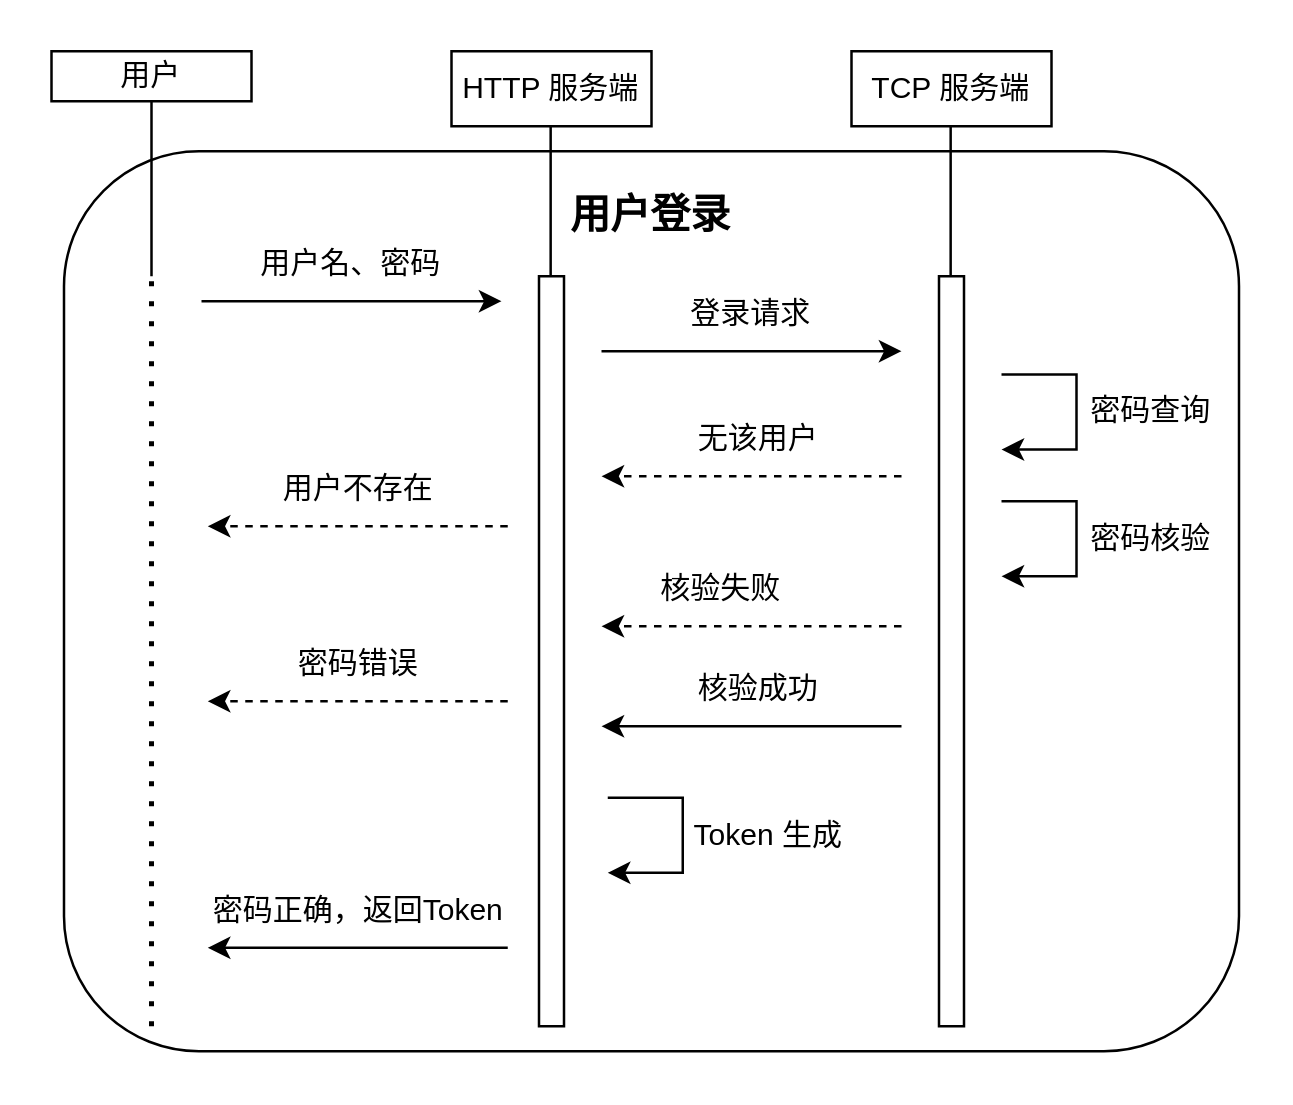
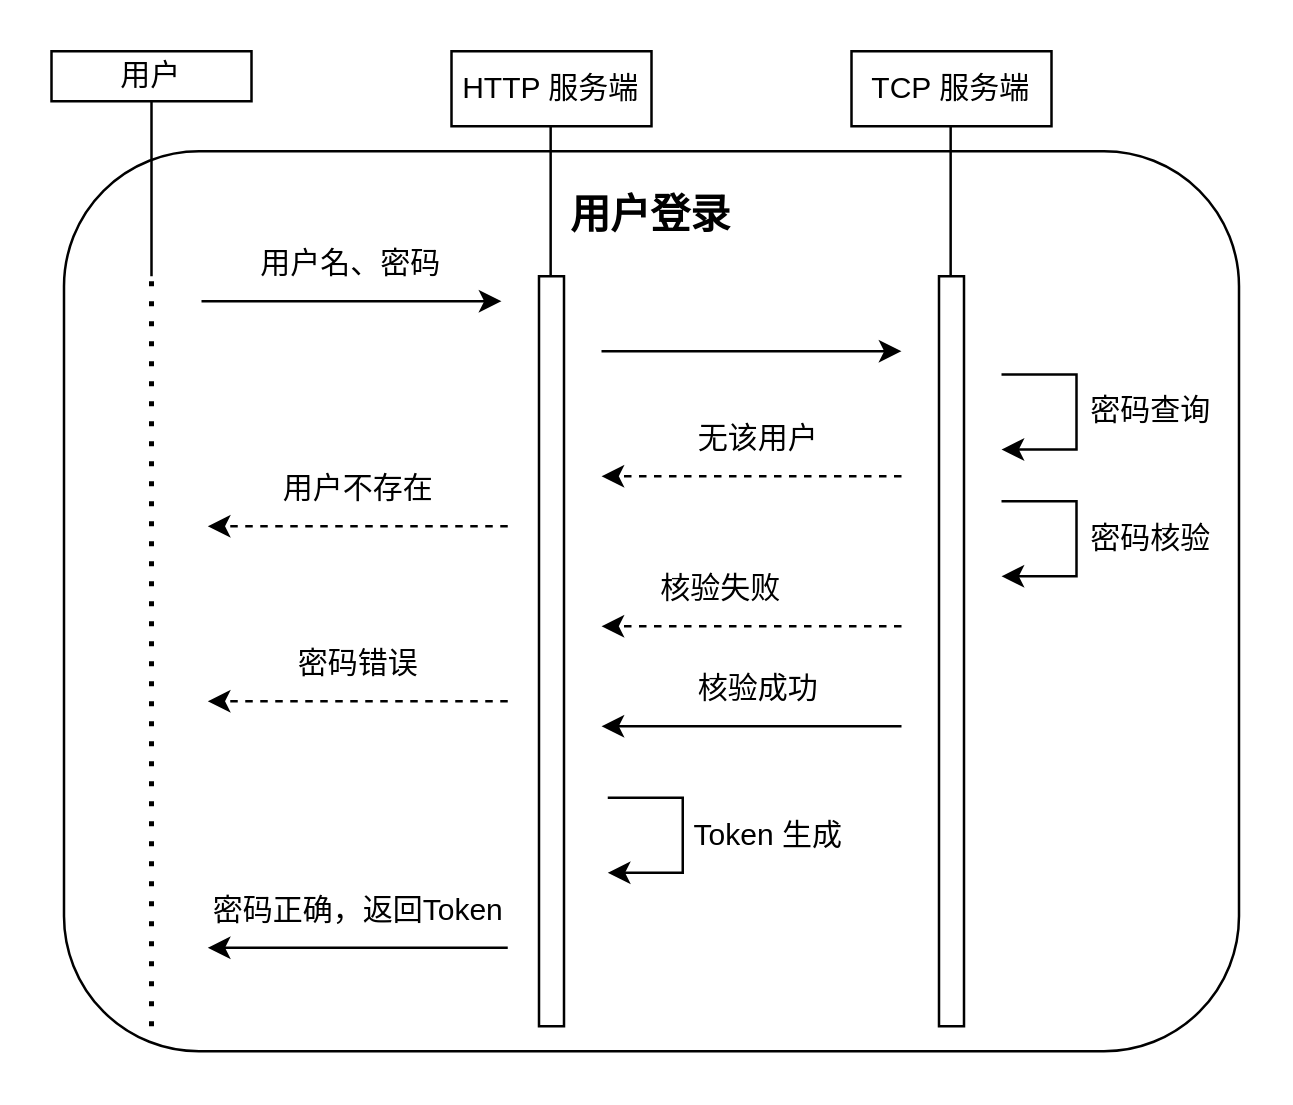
node "登录请求": removed
